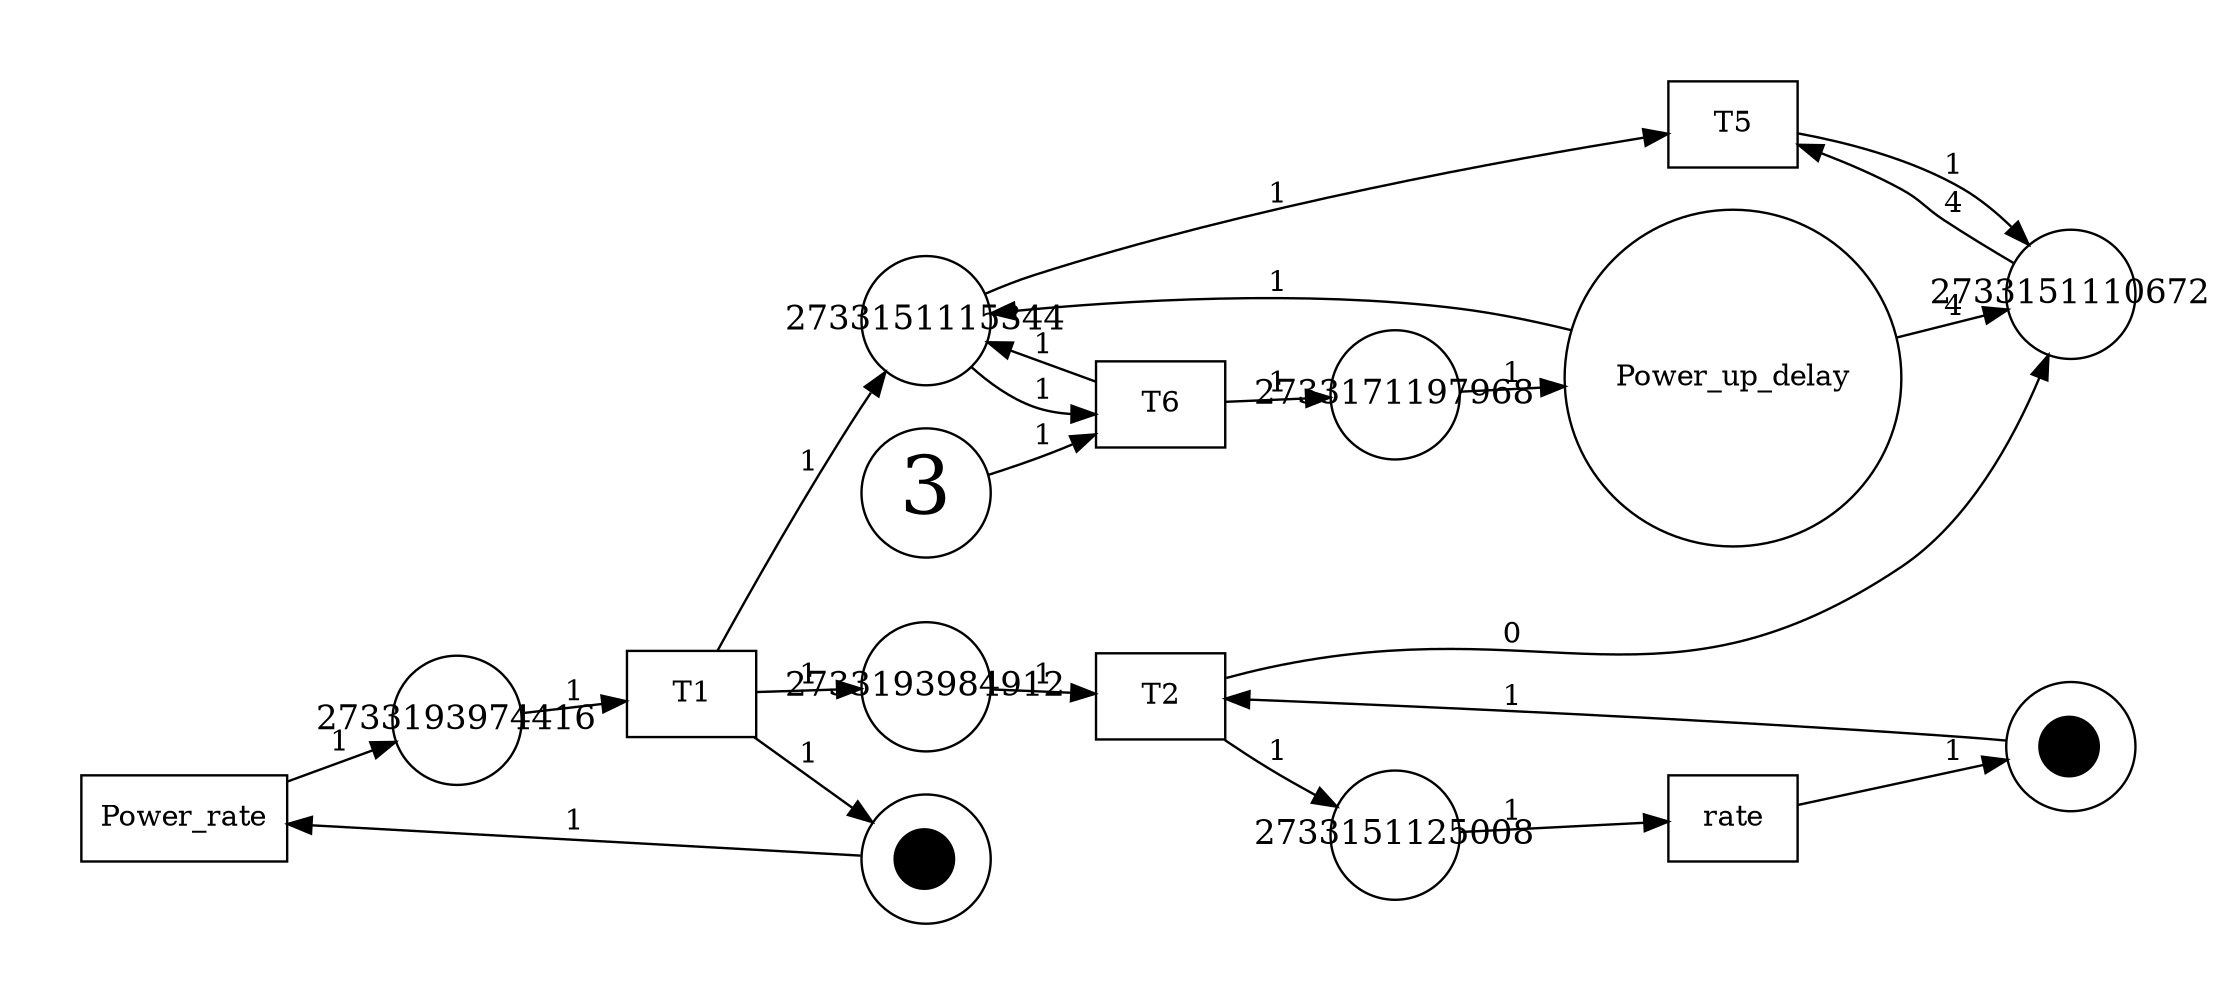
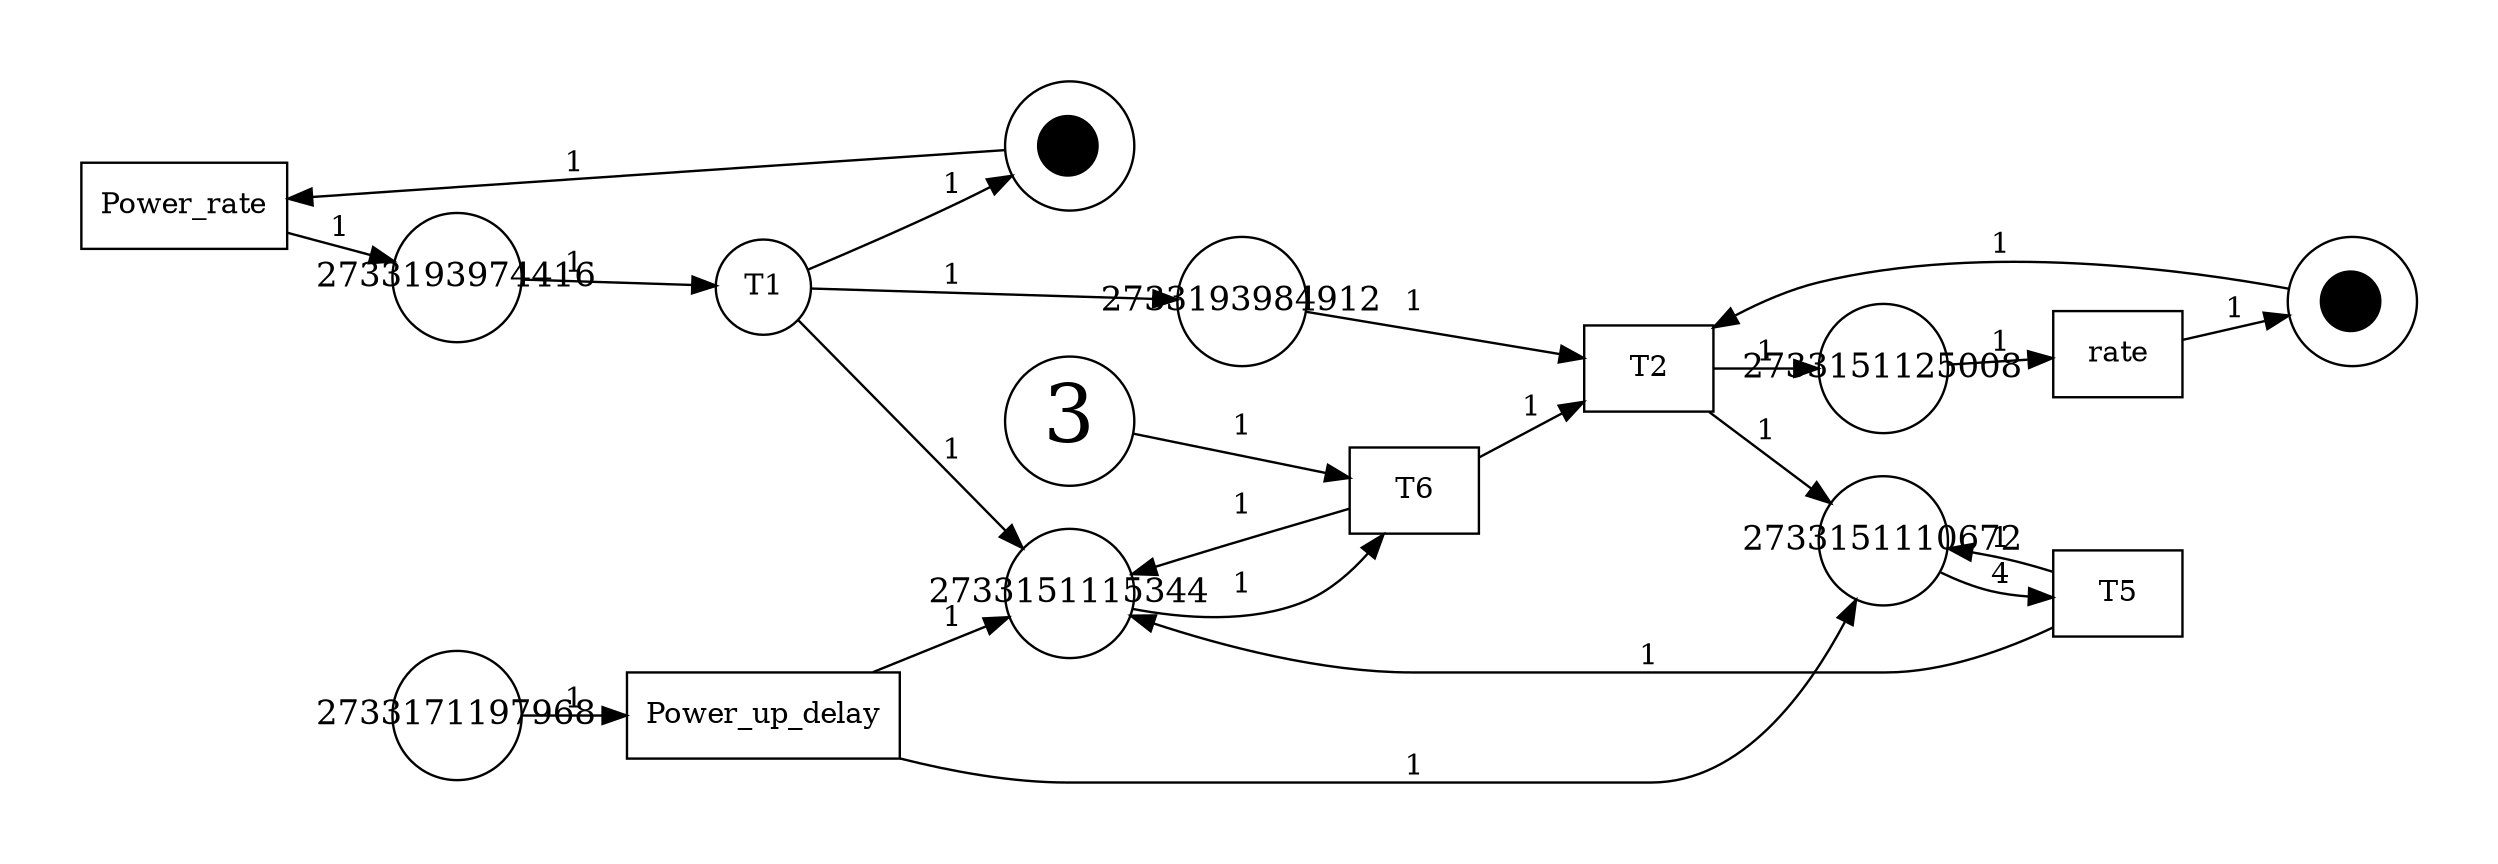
edge "2733151115344" -> "T5": reversed
edge "Power_up_delay" -> "2733151110672": label "4" -> "1"
node "Power_up_delay": shape circle -> box
edge "T6" -> "2733171197968": now "T6" -> "T2"
edge "T2" -> "2733151110672": label "0" -> "1"
node "T1": shape box -> circle
